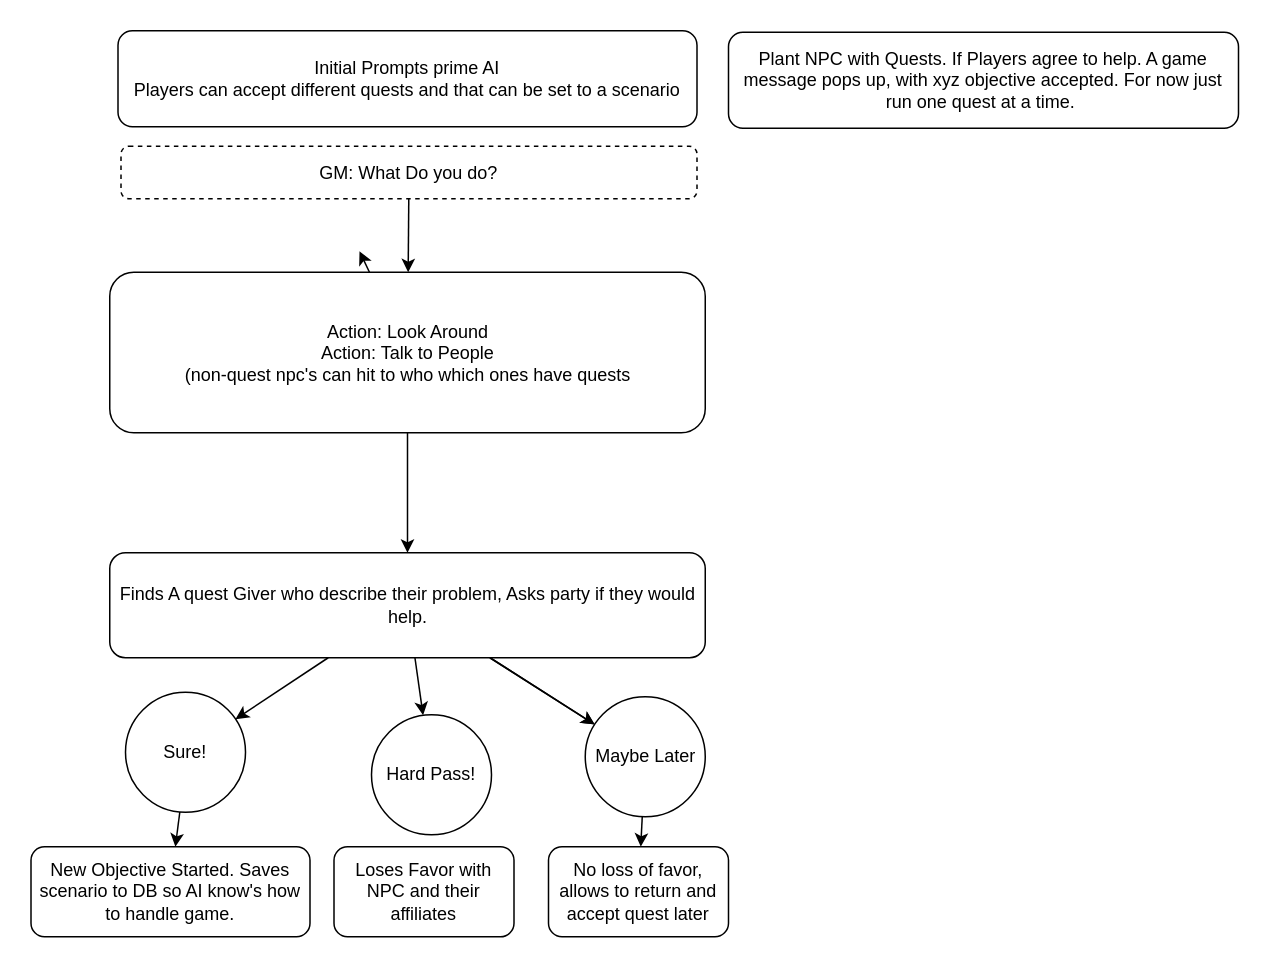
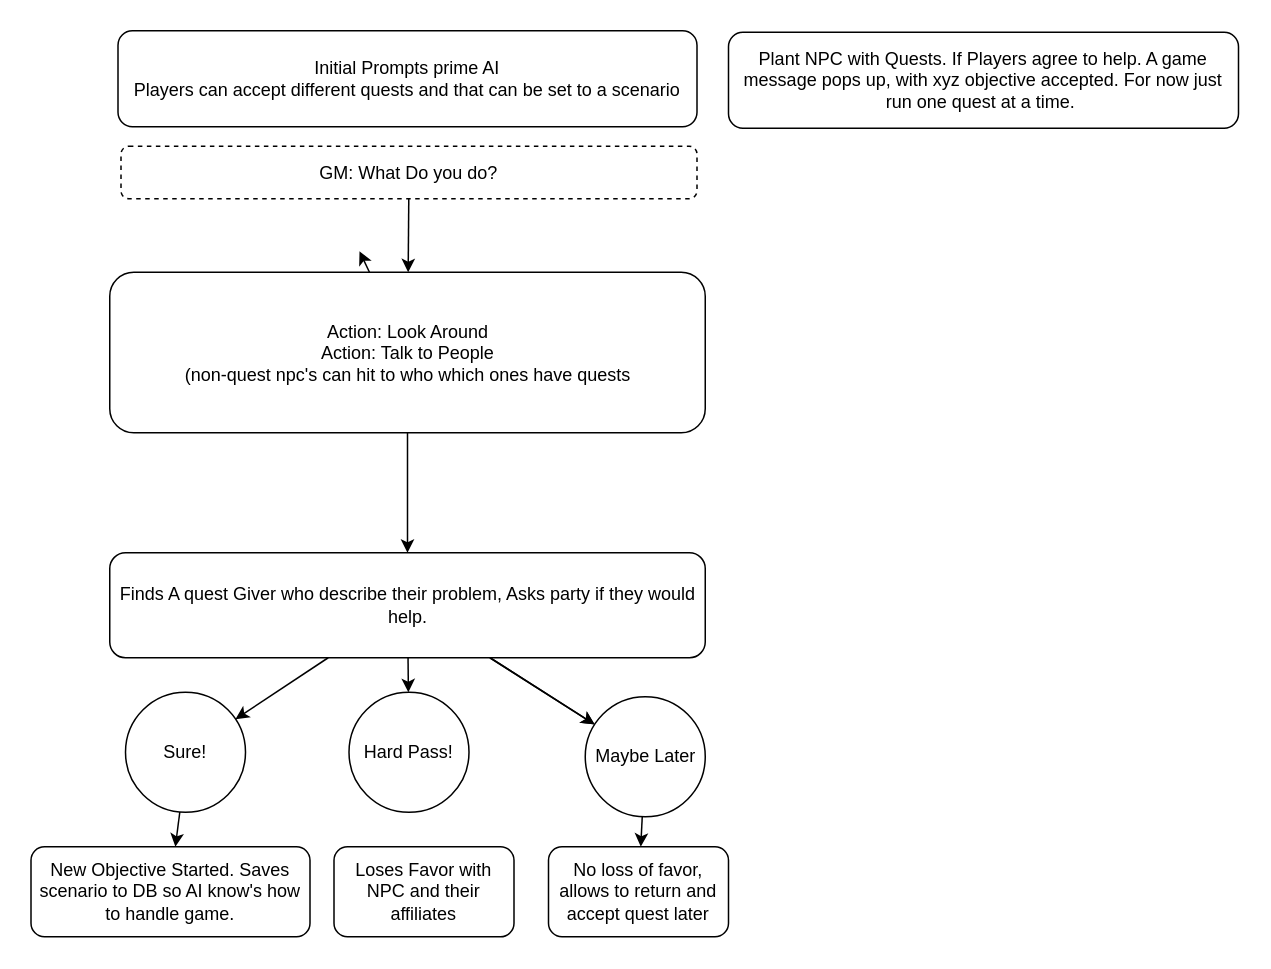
node "Hard Pass!": moved (431, 775) -> (409, 752)
